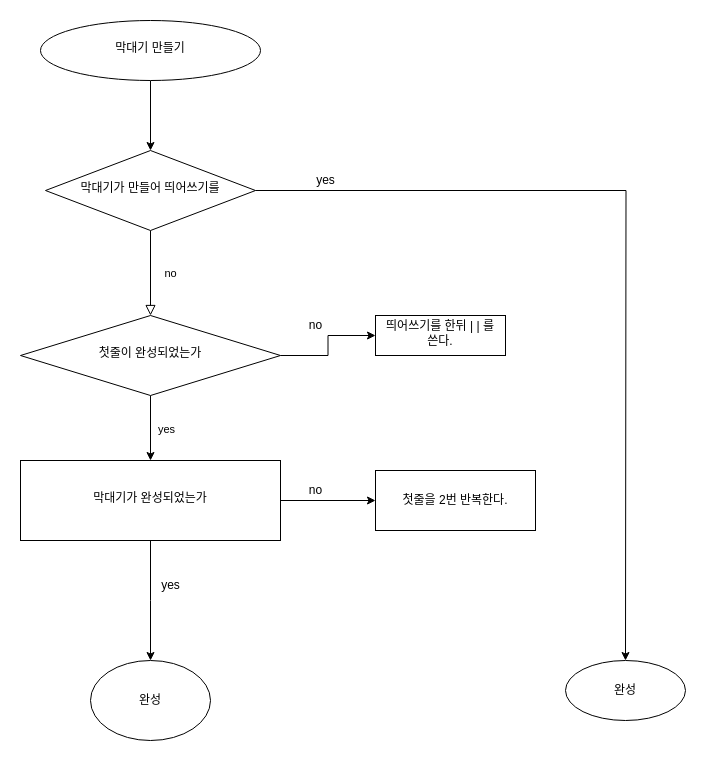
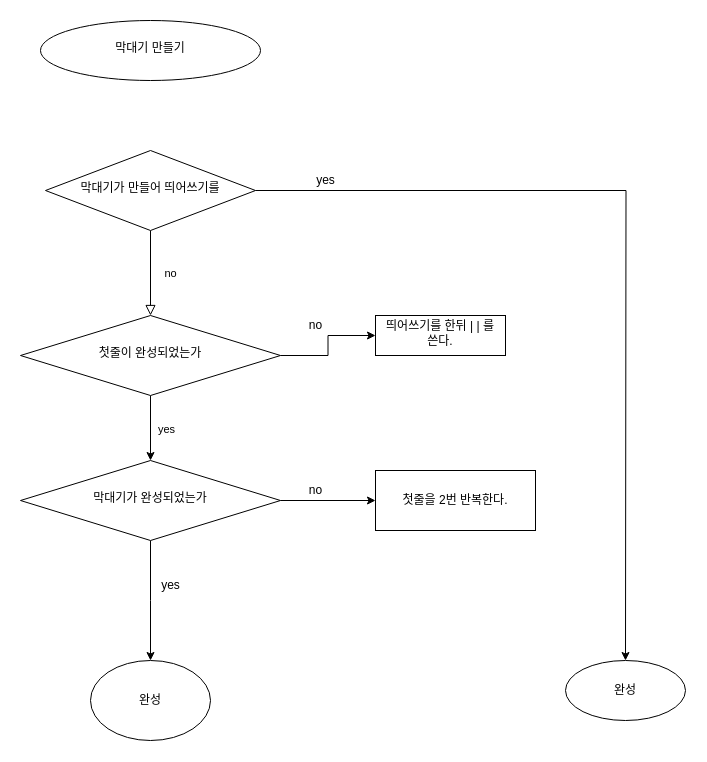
edge "막대기 만들기" -> "막대기가 만들어 띄어쓰기를": removed
node "막대기가 완성되었는가": shape rectangle -> diamond
